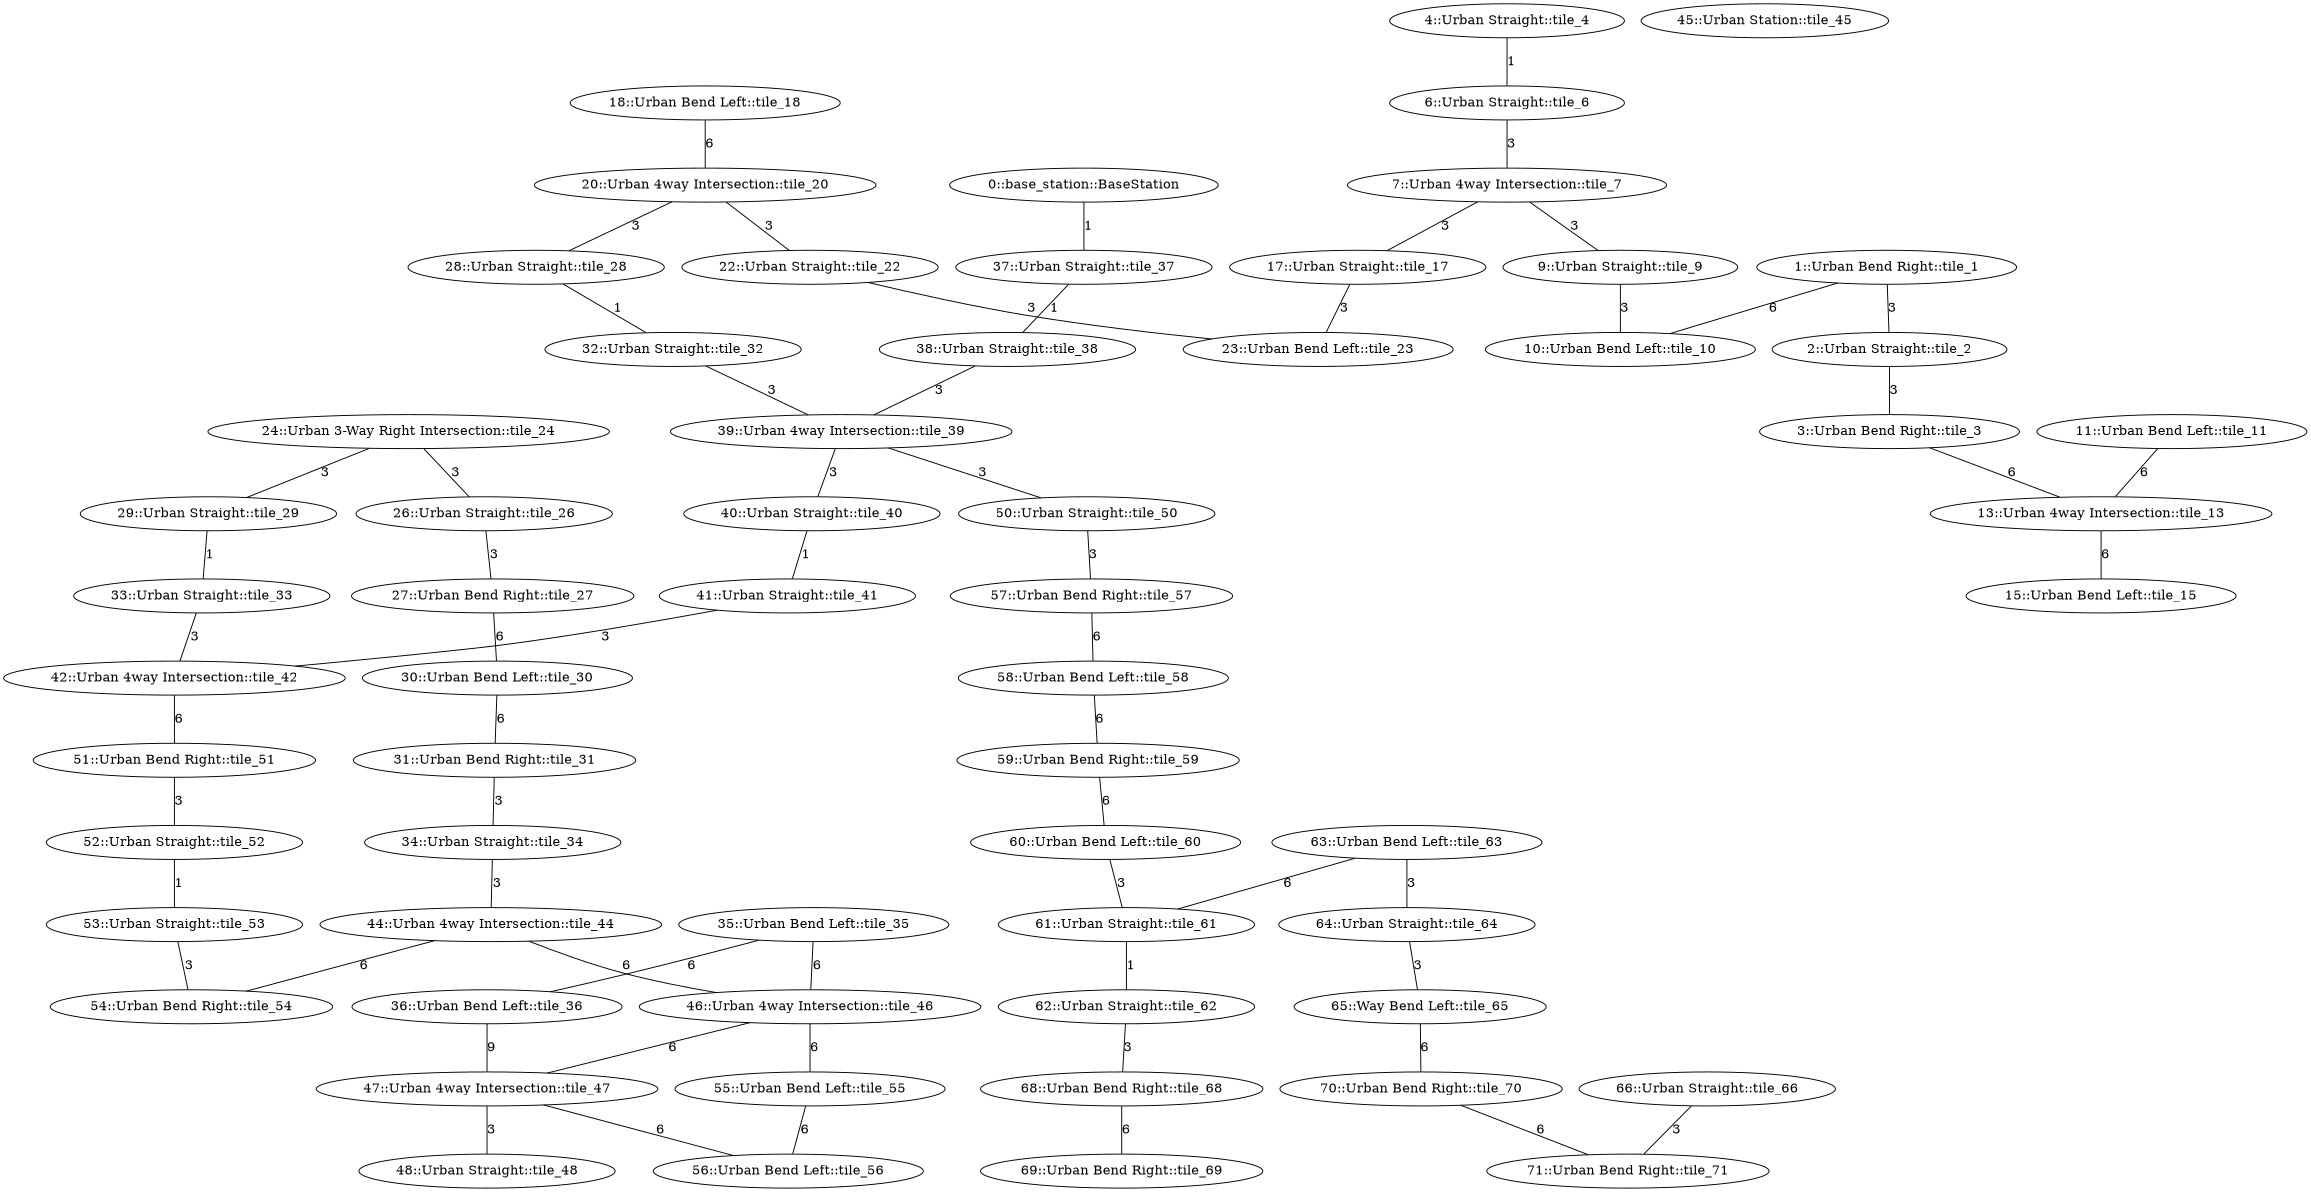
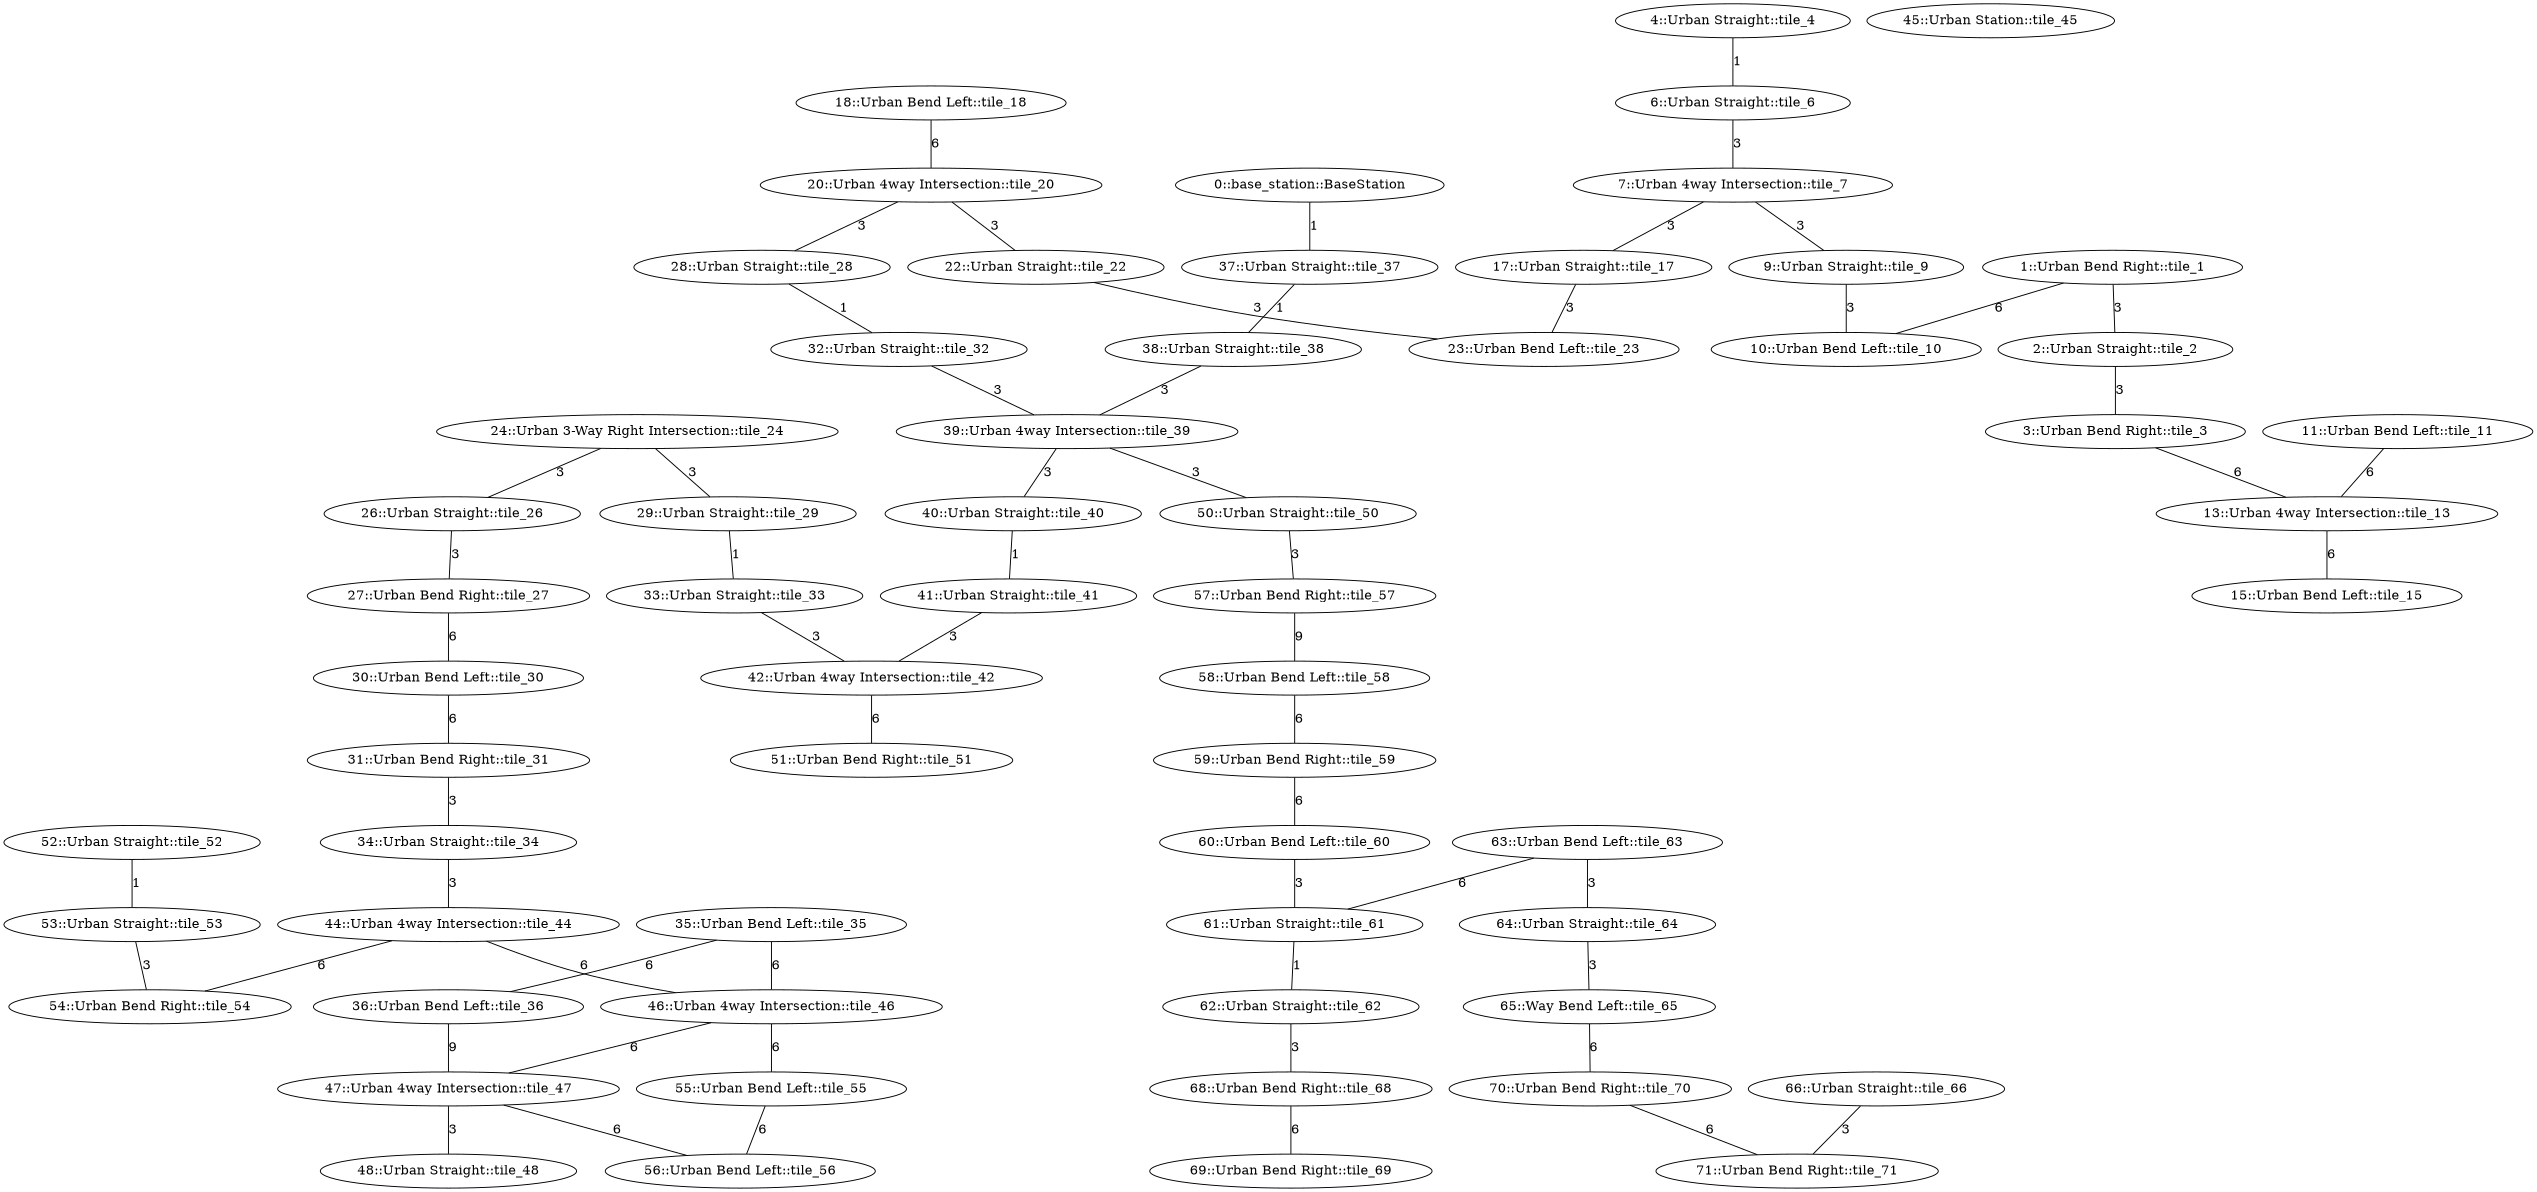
edge "57::Urban Bend Right::tile_57" -- "58::Urban Bend Left::tile_58": label "6" -> "9"
edge "51::Urban Bend Right::tile_51" -- "52::Urban Straight::tile_52": removed, label "3"
